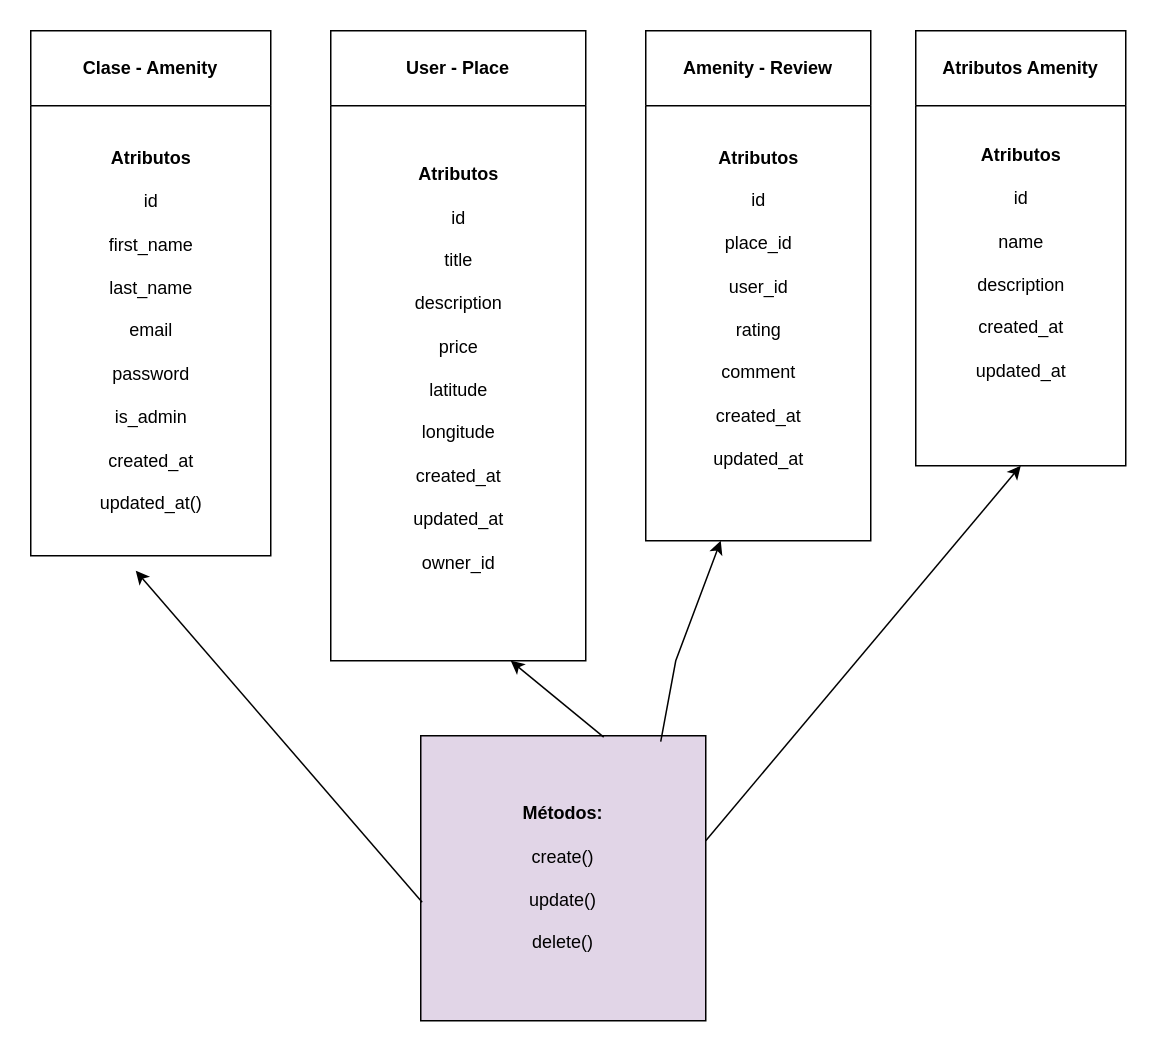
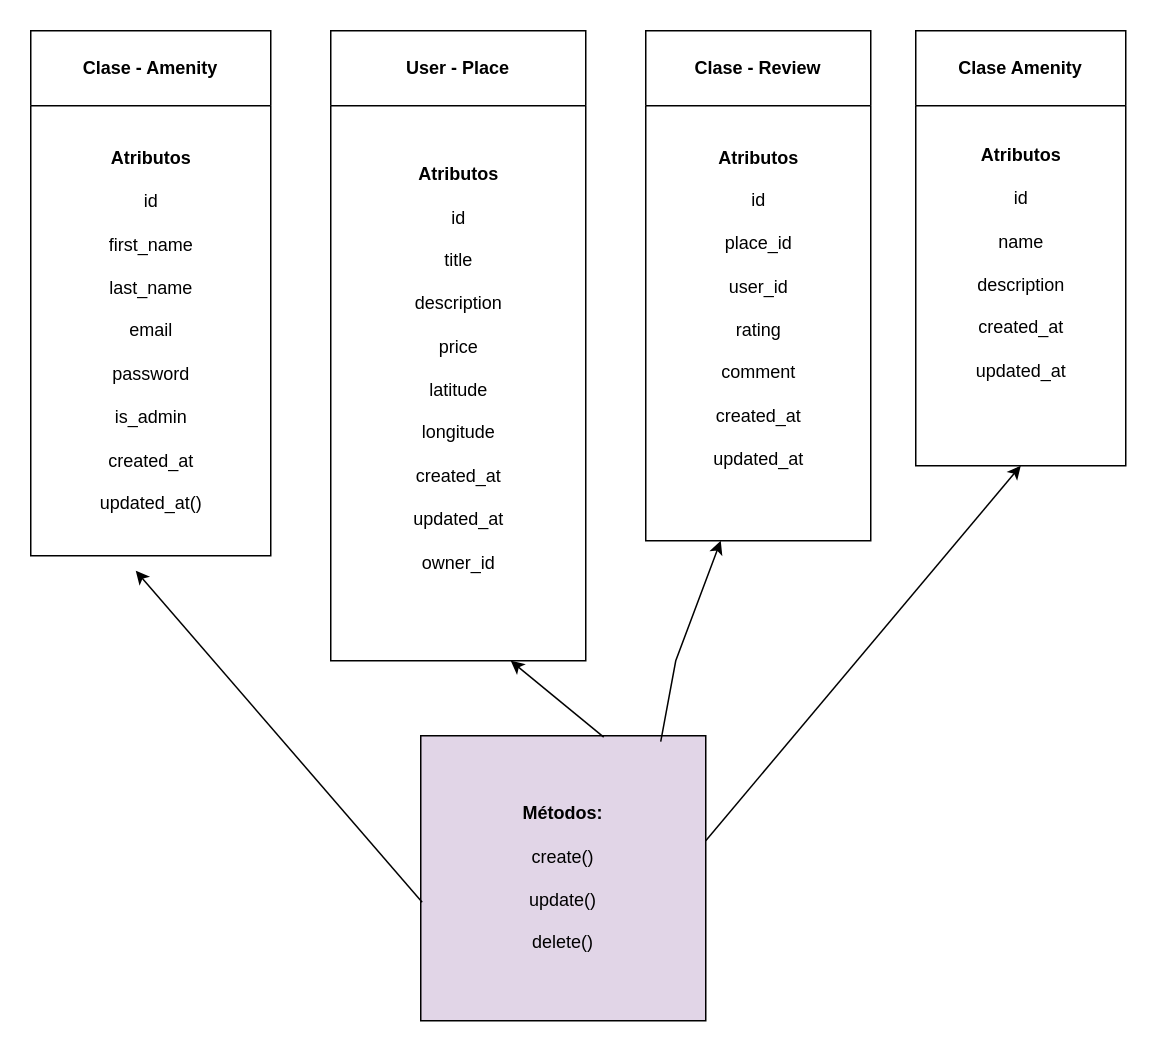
node "Amenity - Review": label "Amenity - Review" -> "Clase - Review"
node "Atributos Amenity": label "Atributos Amenity" -> "Clase Amenity"
